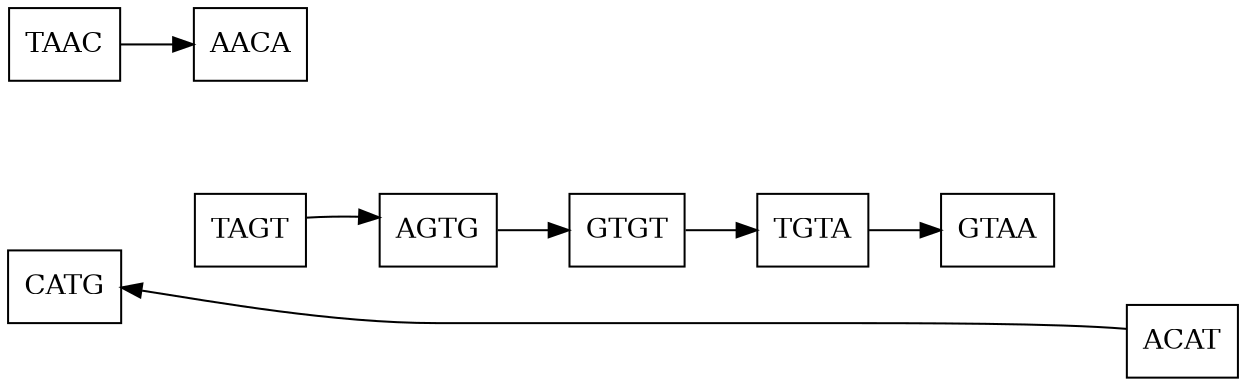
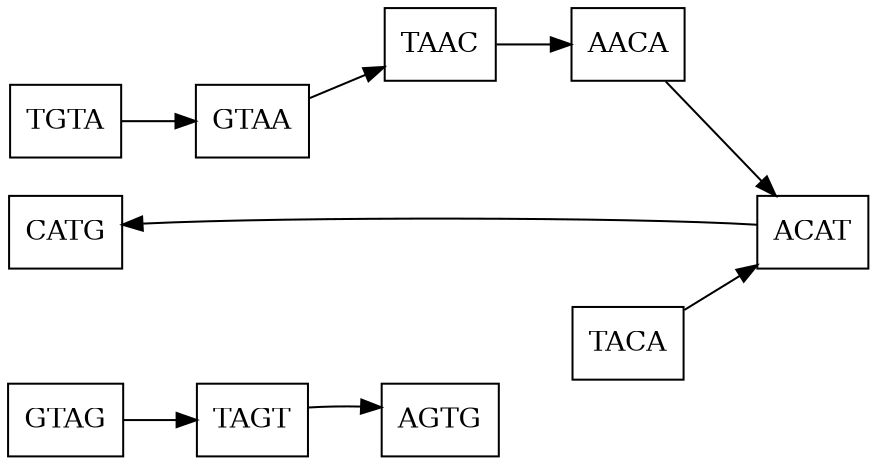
edge "GTAA" -> "TAAC": added
edge "AACA" -> "ACAT": added
node "GTGT": removed
node "TACA": added
node "GTAG": added
